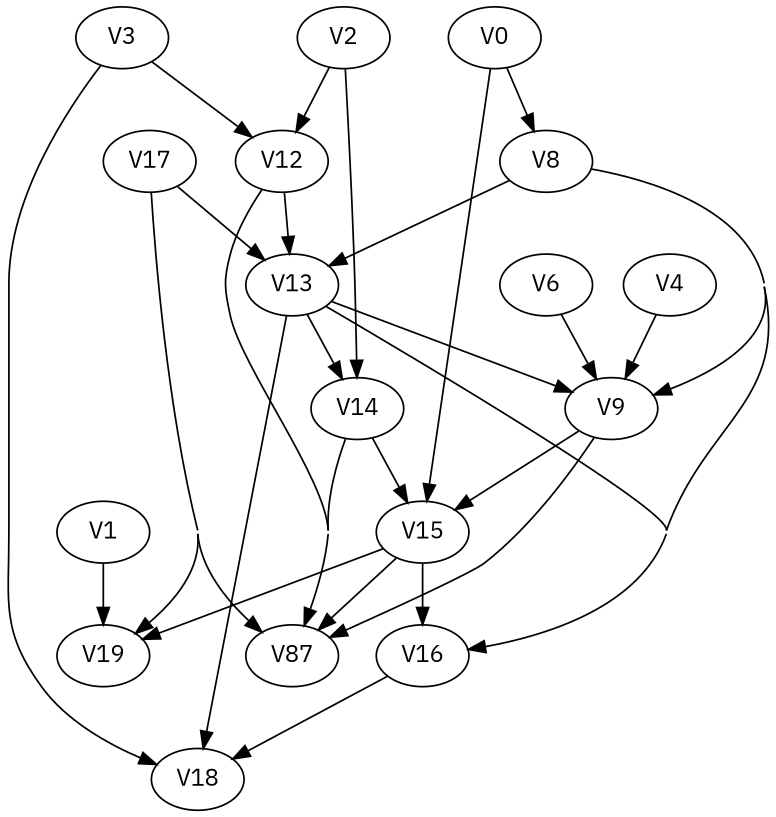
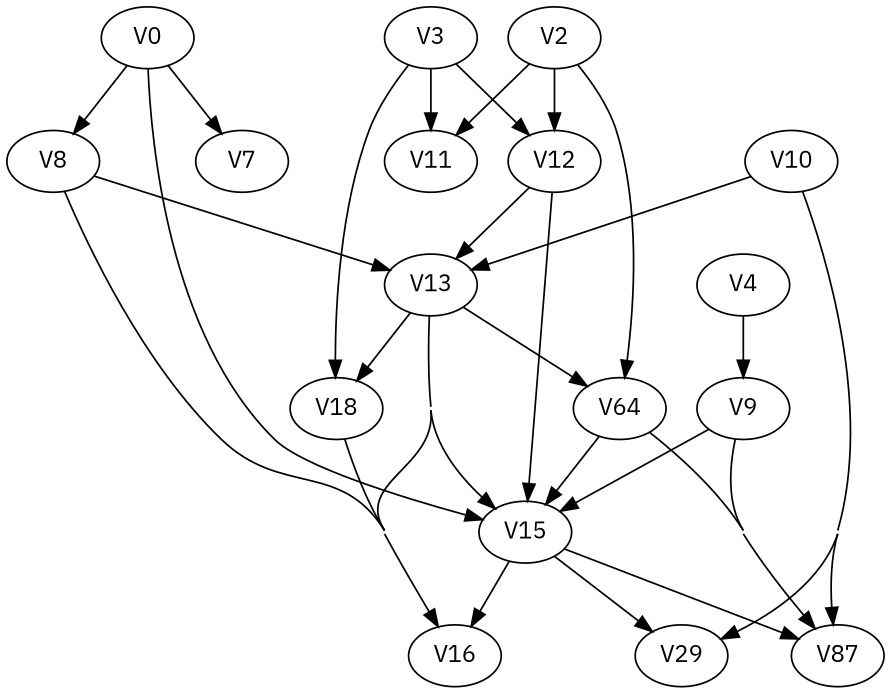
node "V17": label "V17" -> "V10"
node "V7": added
node "V11": added
edge "V8" -> "V9": removed
node "V6": removed
edge "V13" -> "V9": now "V13" -> "V15"
edge "V12" -> "V87": now "V12" -> "V15"
node "V14": label "V14" -> "V64"
node "V1": removed
node "V19": label "V19" -> "V29"
edge "V16" -> "V18": reversed
